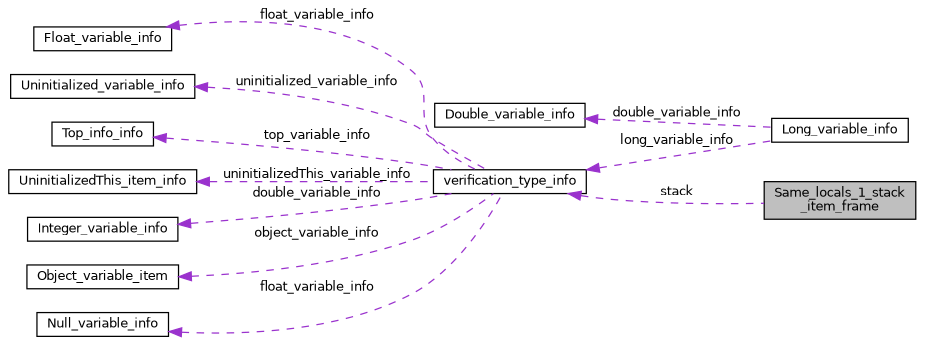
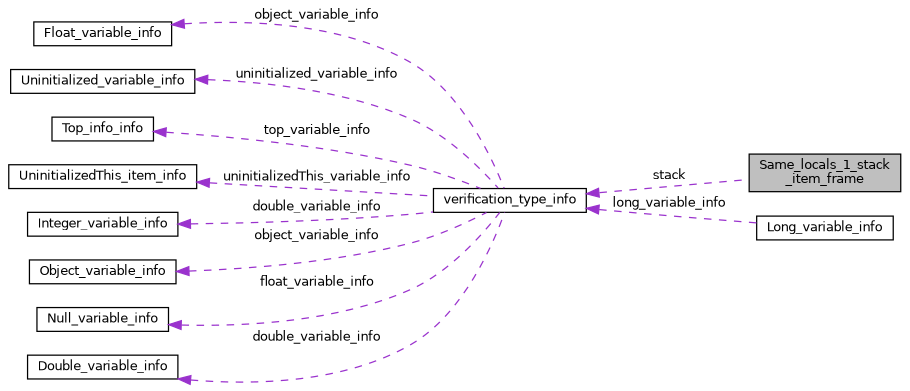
edge "verification_type_info" -> "Float_variable_info": label " float_variable_info" -> " object_variable_info"
edge "Long_variable_info" -> "Double_variable_info": now "verification_type_info" -> "Double_variable_info"
node "Object_variable_item": label "Object_variable_item" -> "Object_variable_info"
